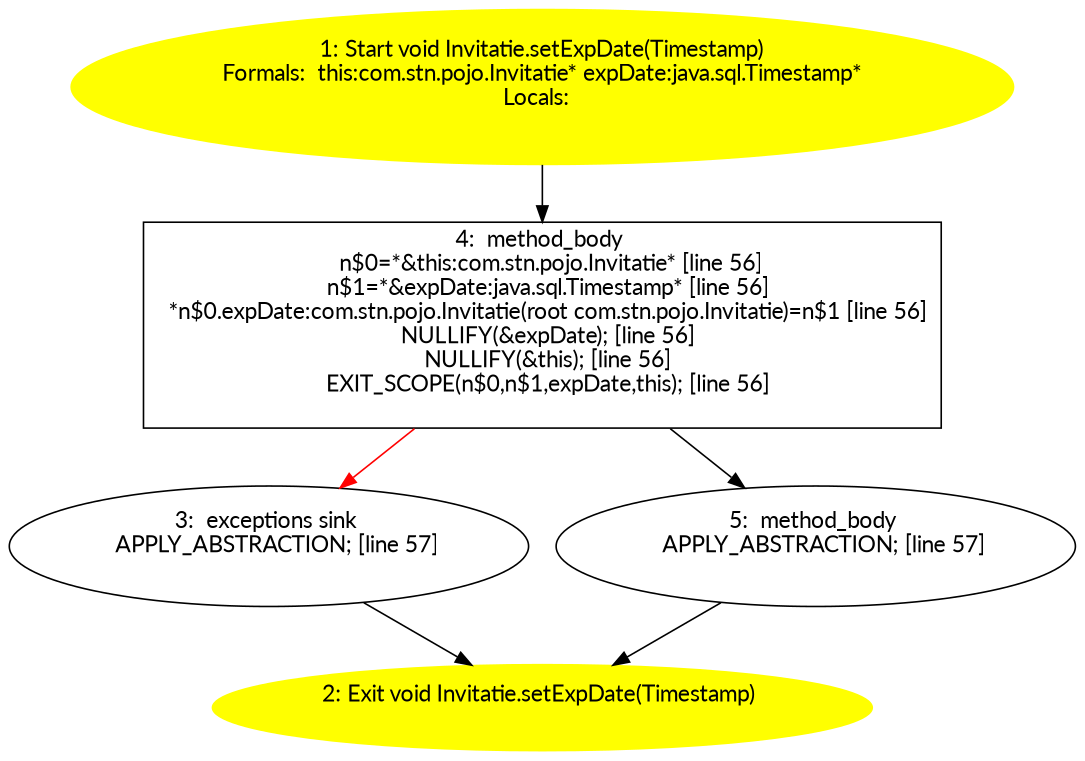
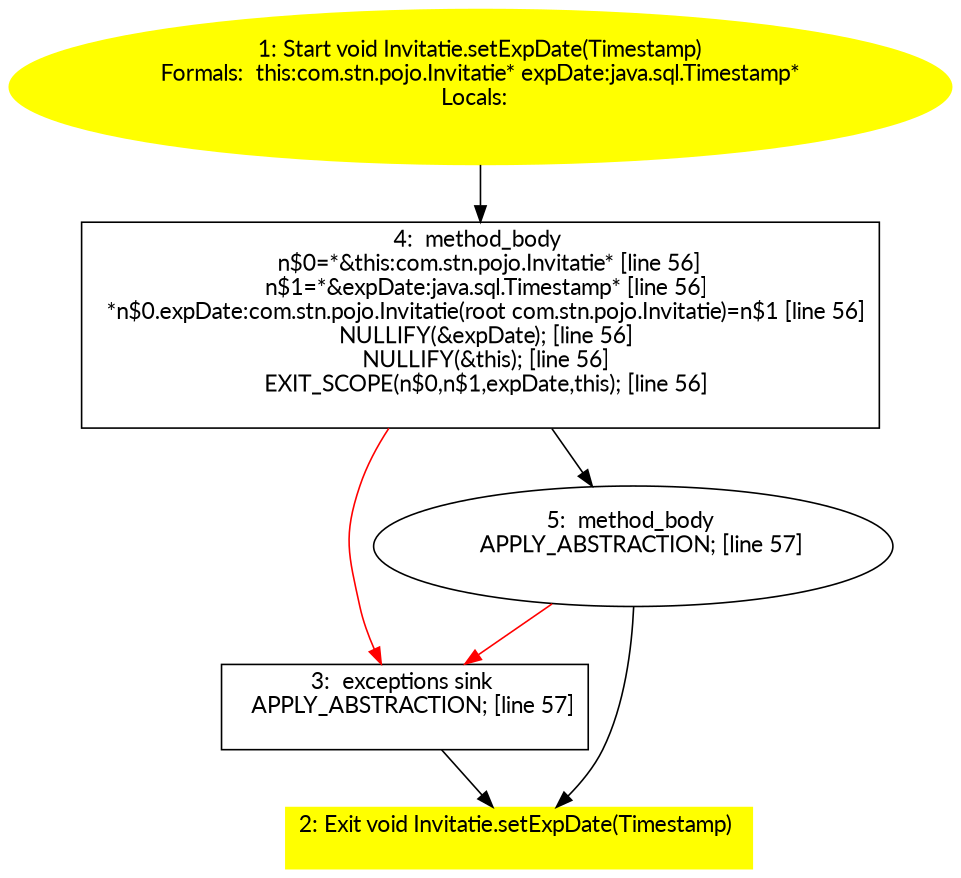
node "3:  exceptions sink APPLY_ABSTRACTION; [line 57]": shape ellipse -> box
edge "5:  method_body APPLY_ABSTRACTION; [line 57]" -> "3:  exceptions sink APPLY_ABSTRACTION; [line 57]": added
node "2: Exit void Invitatie.setExpDate(Timestamp)": shape ellipse -> box
